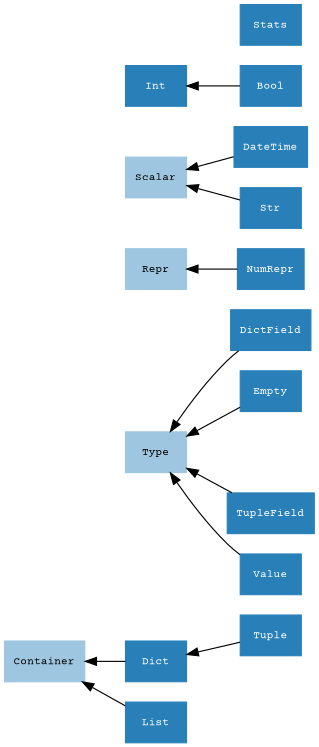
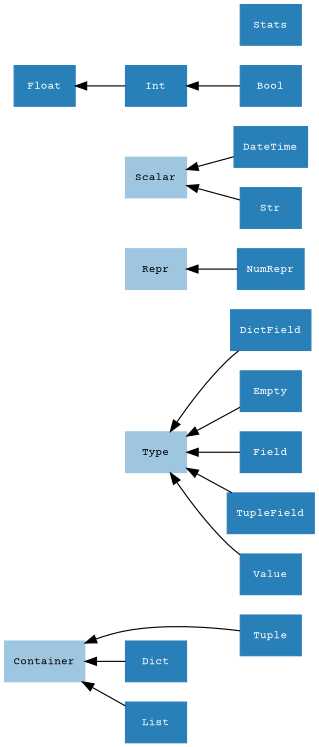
node "Float": added
node "Field": added
edge "Tuple" -> "Dict": now "Tuple" -> "Container"
